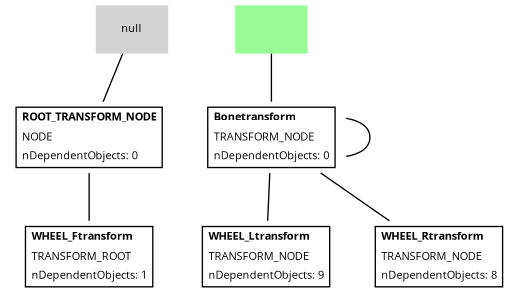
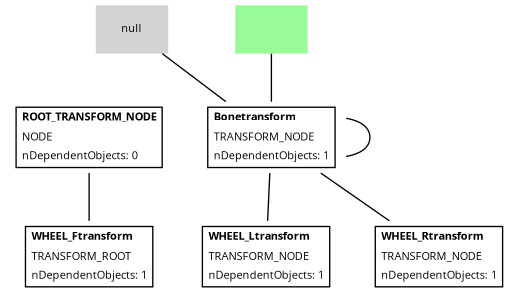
edge "null" -- "ROOT_TRANSFORM_NODE": now "null" -- "Bonetransform"
node "Bonetransform": text "nDependentObjects: 0" -> "nDependentObjects: 1"
node "WHEEL_Ltransform": text "nDependentObjects: 9" -> "nDependentObjects: 1"
node "WHEEL_Rtransform": text "nDependentObjects: 8" -> "nDependentObjects: 1"
